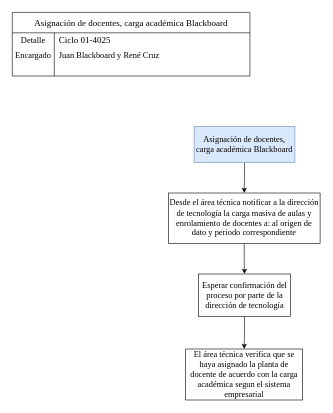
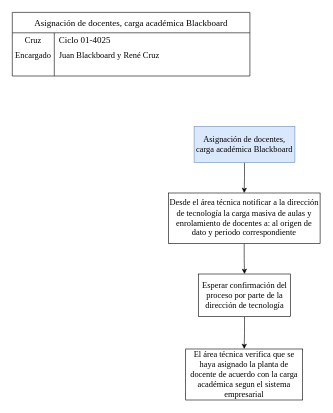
node "Detalle": label "Detalle" -> "Cruz"
